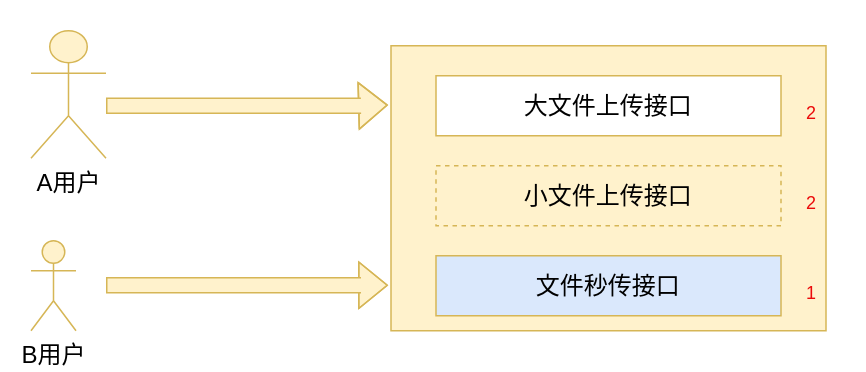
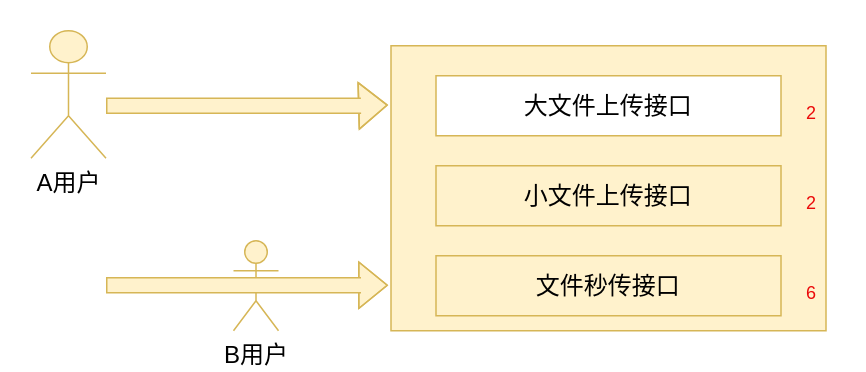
node "小文件上传接口": style dashed -> solid
node "B用户": moved (53, 286) -> (256, 286)
node "文件秒传接口": fillcolor #dae8fc -> #fff2cc
node "1": label "1" -> "6"
